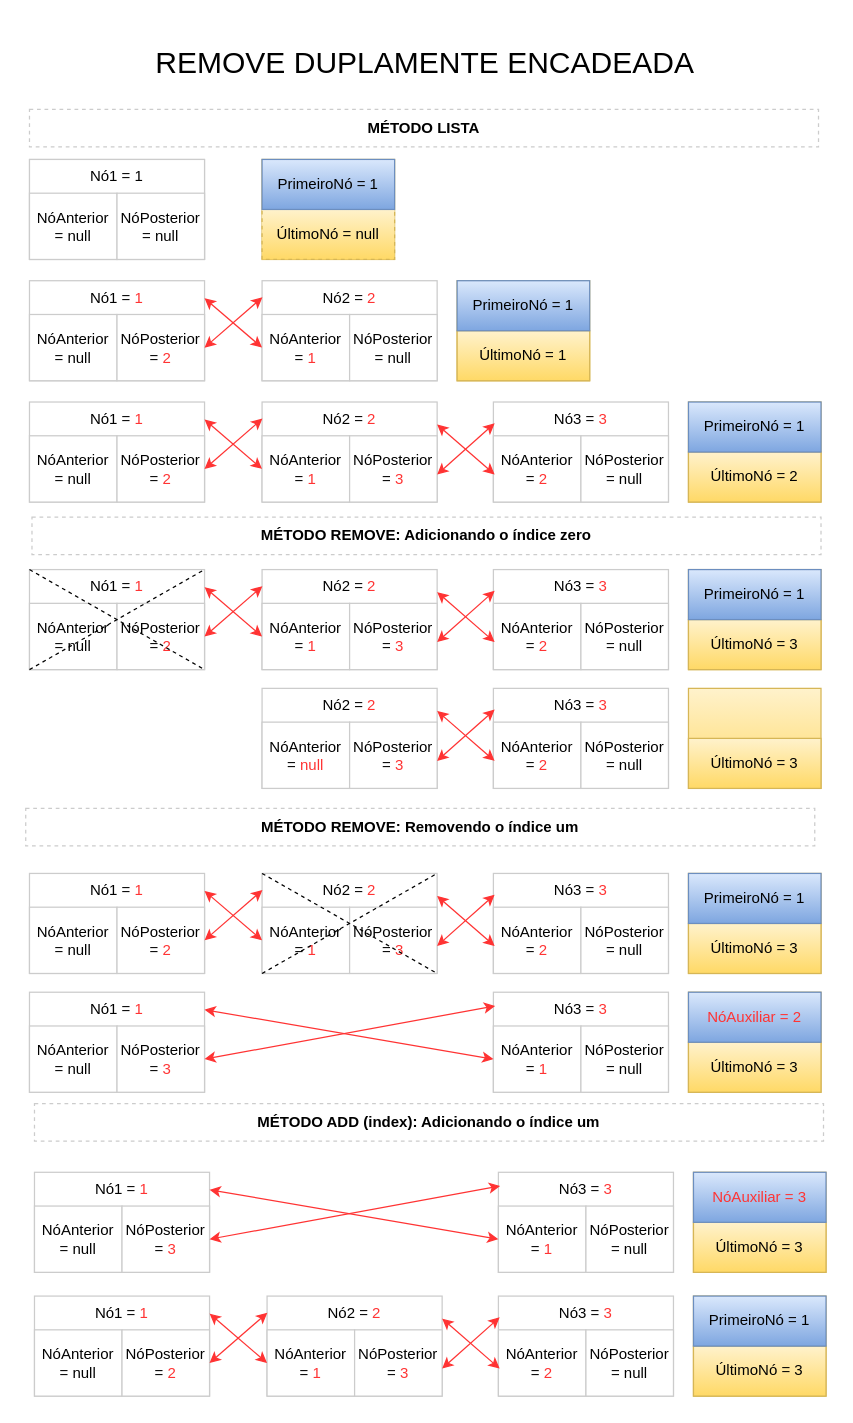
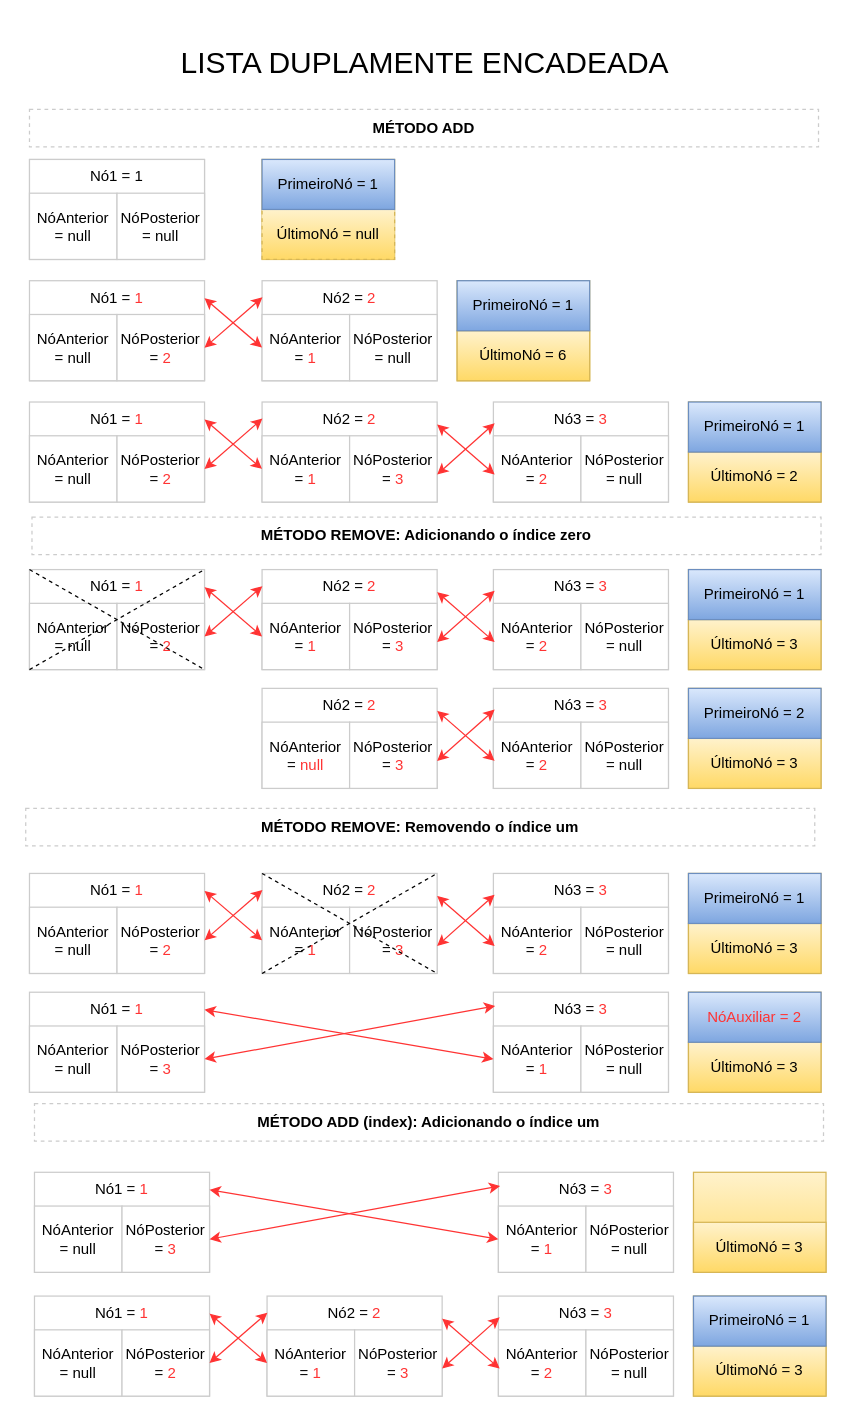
node "REMOVE DUPLAMENTE ENCADEADA": label "REMOVE DUPLAMENTE ENCADEADA" -> "LISTA DUPLAMENTE ENCADEADA"
node "MÉTODO LISTA": label "MÉTODO LISTA" -> "MÉTODO ADD"
node "ÚltimoNó = 1": label "ÚltimoNó = 1" -> "ÚltimoNó = 6"
node "PrimeiroNó = 2": added
node "NóAuxiliar = 3": removed
